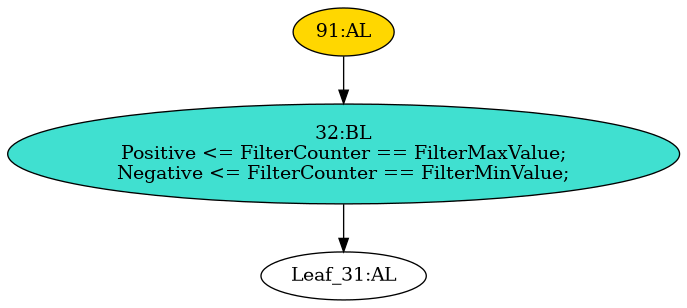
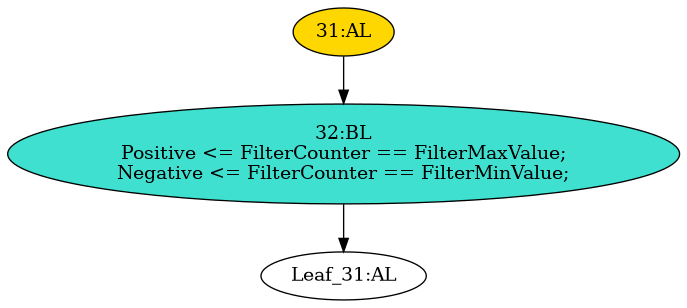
node "91:AL": label "91:AL" -> "31:AL"
